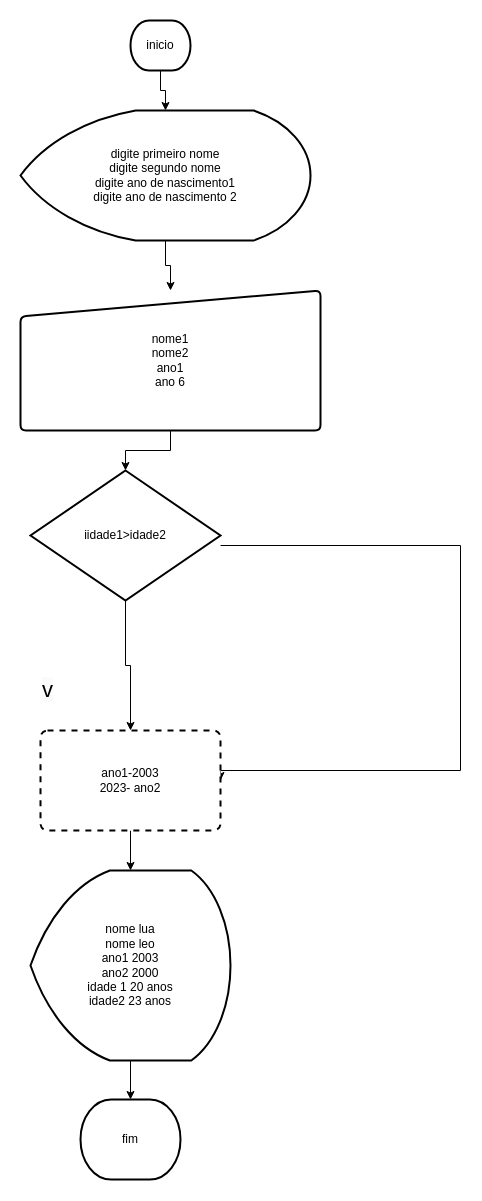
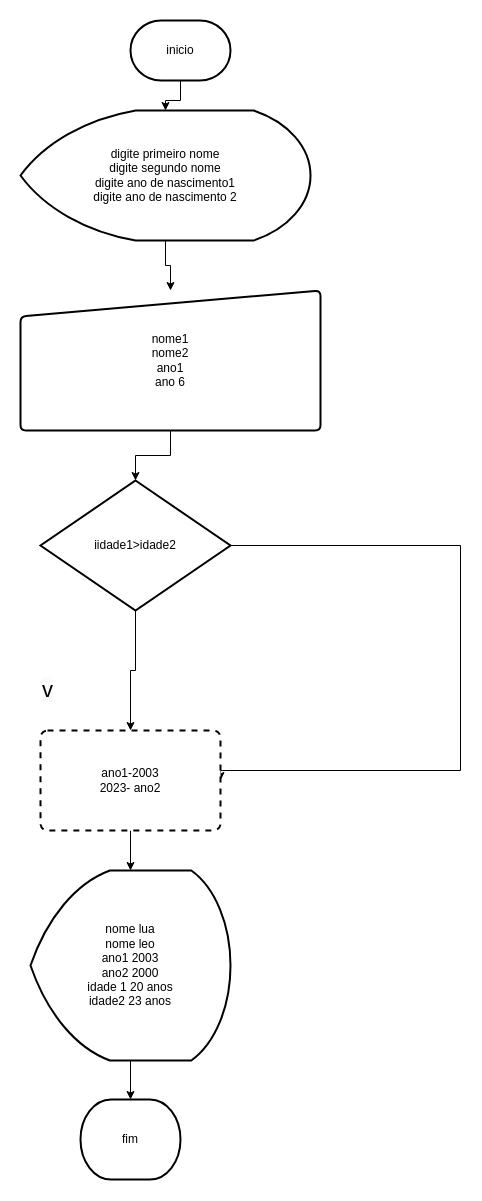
node "inicio": size 60x50 -> 100x60
node "iidade1>idade2": moved (126, 536) -> (136, 546)
